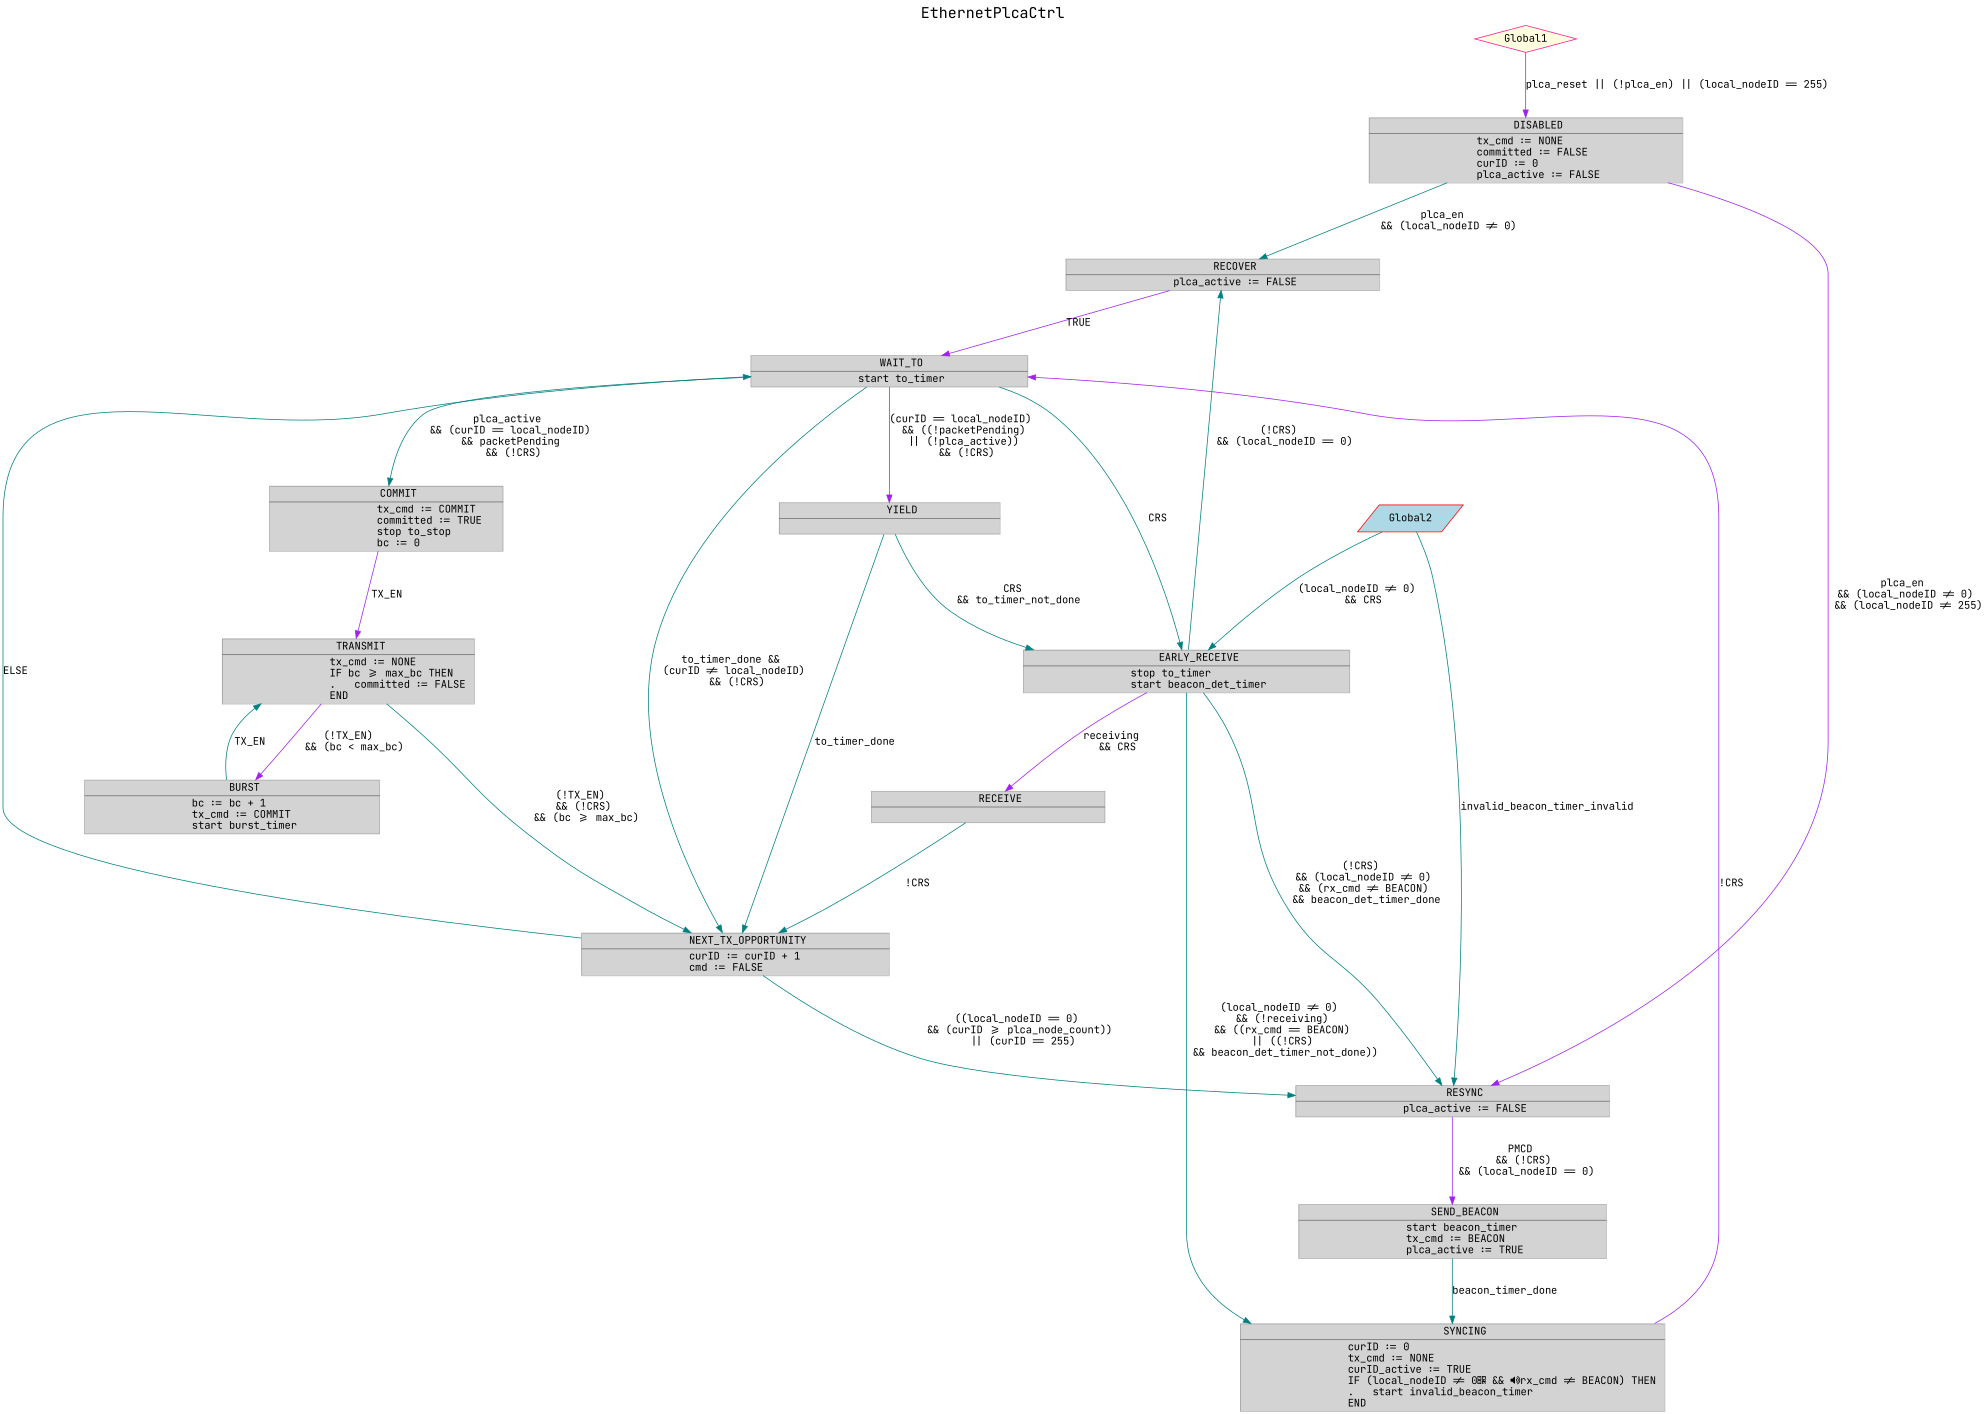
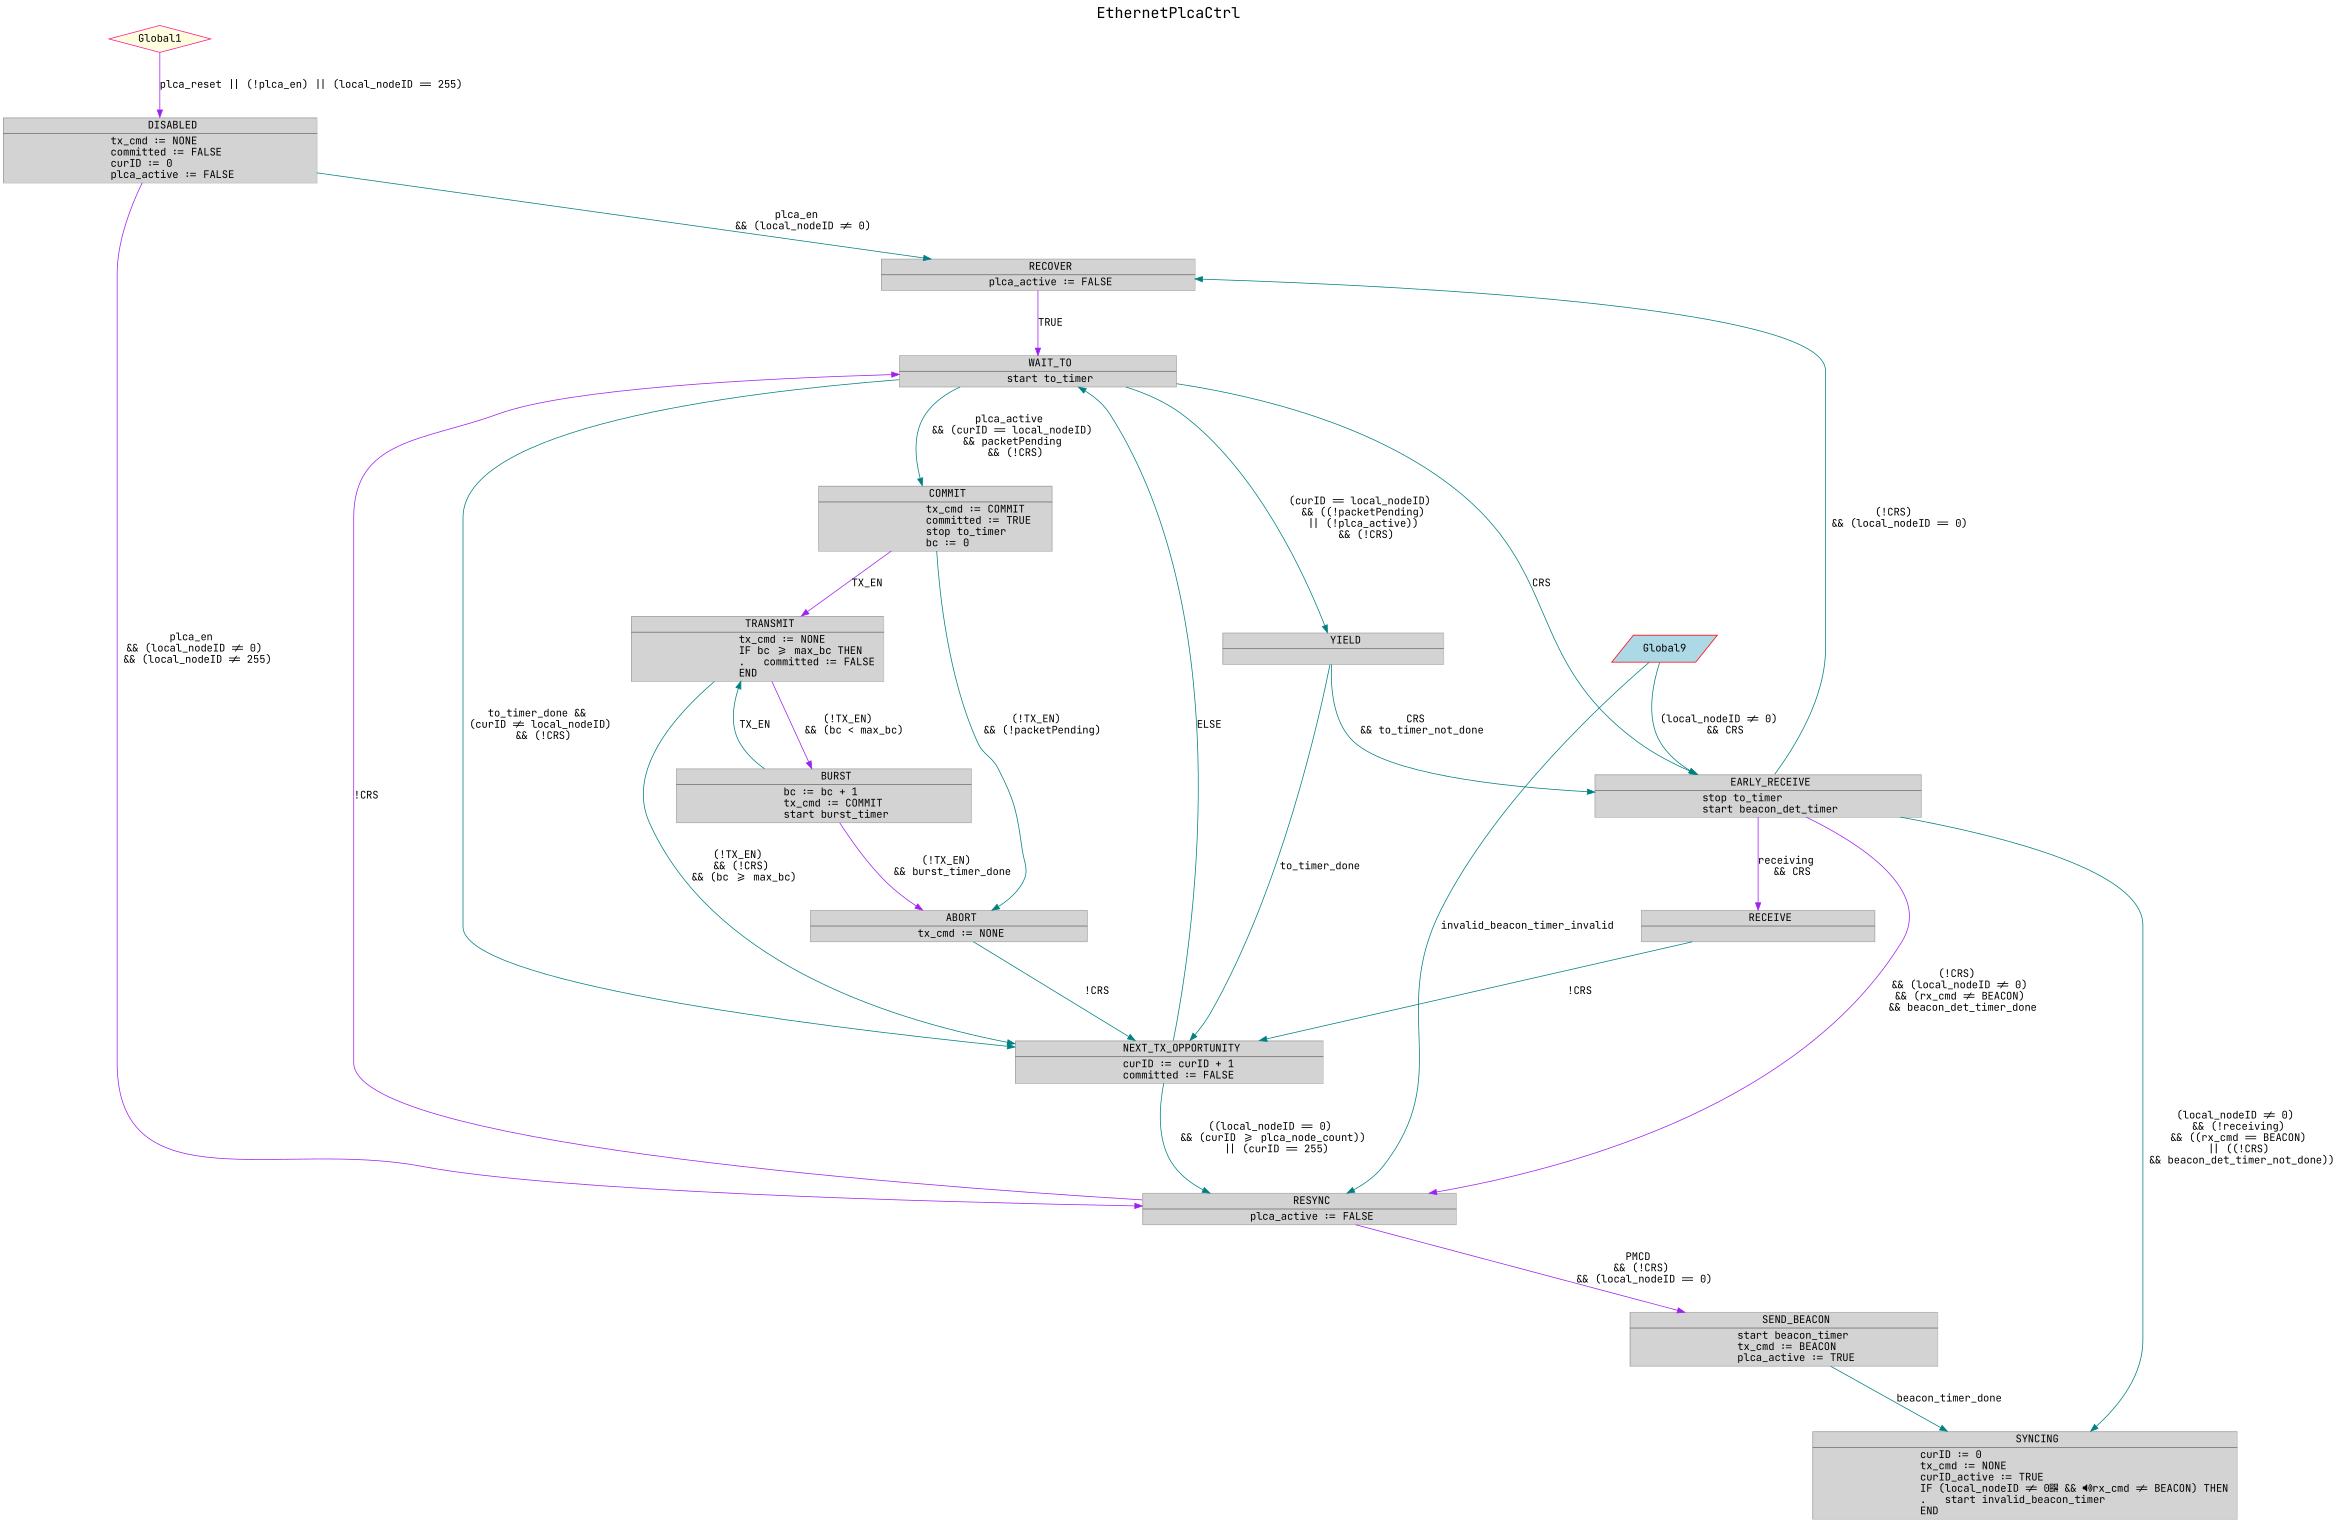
edge "WAIT_TO" -> "YIELD": color purple -> teal
node "Global2": label "Global2" -> "Global9"
node "COMMIT": text "stop to_stop" -> "stop to_timer"
edge "SYNCING" -> "WAIT_TO": now "RESYNC" -> "WAIT_TO"
edge "EARLY_RECEIVE" -> "RESYNC": color teal -> purple
node "ABORT": added
node "NEXT_TX_OPPORTUNITY": text "cmd := FALSE" -> "committed := FALSE"
